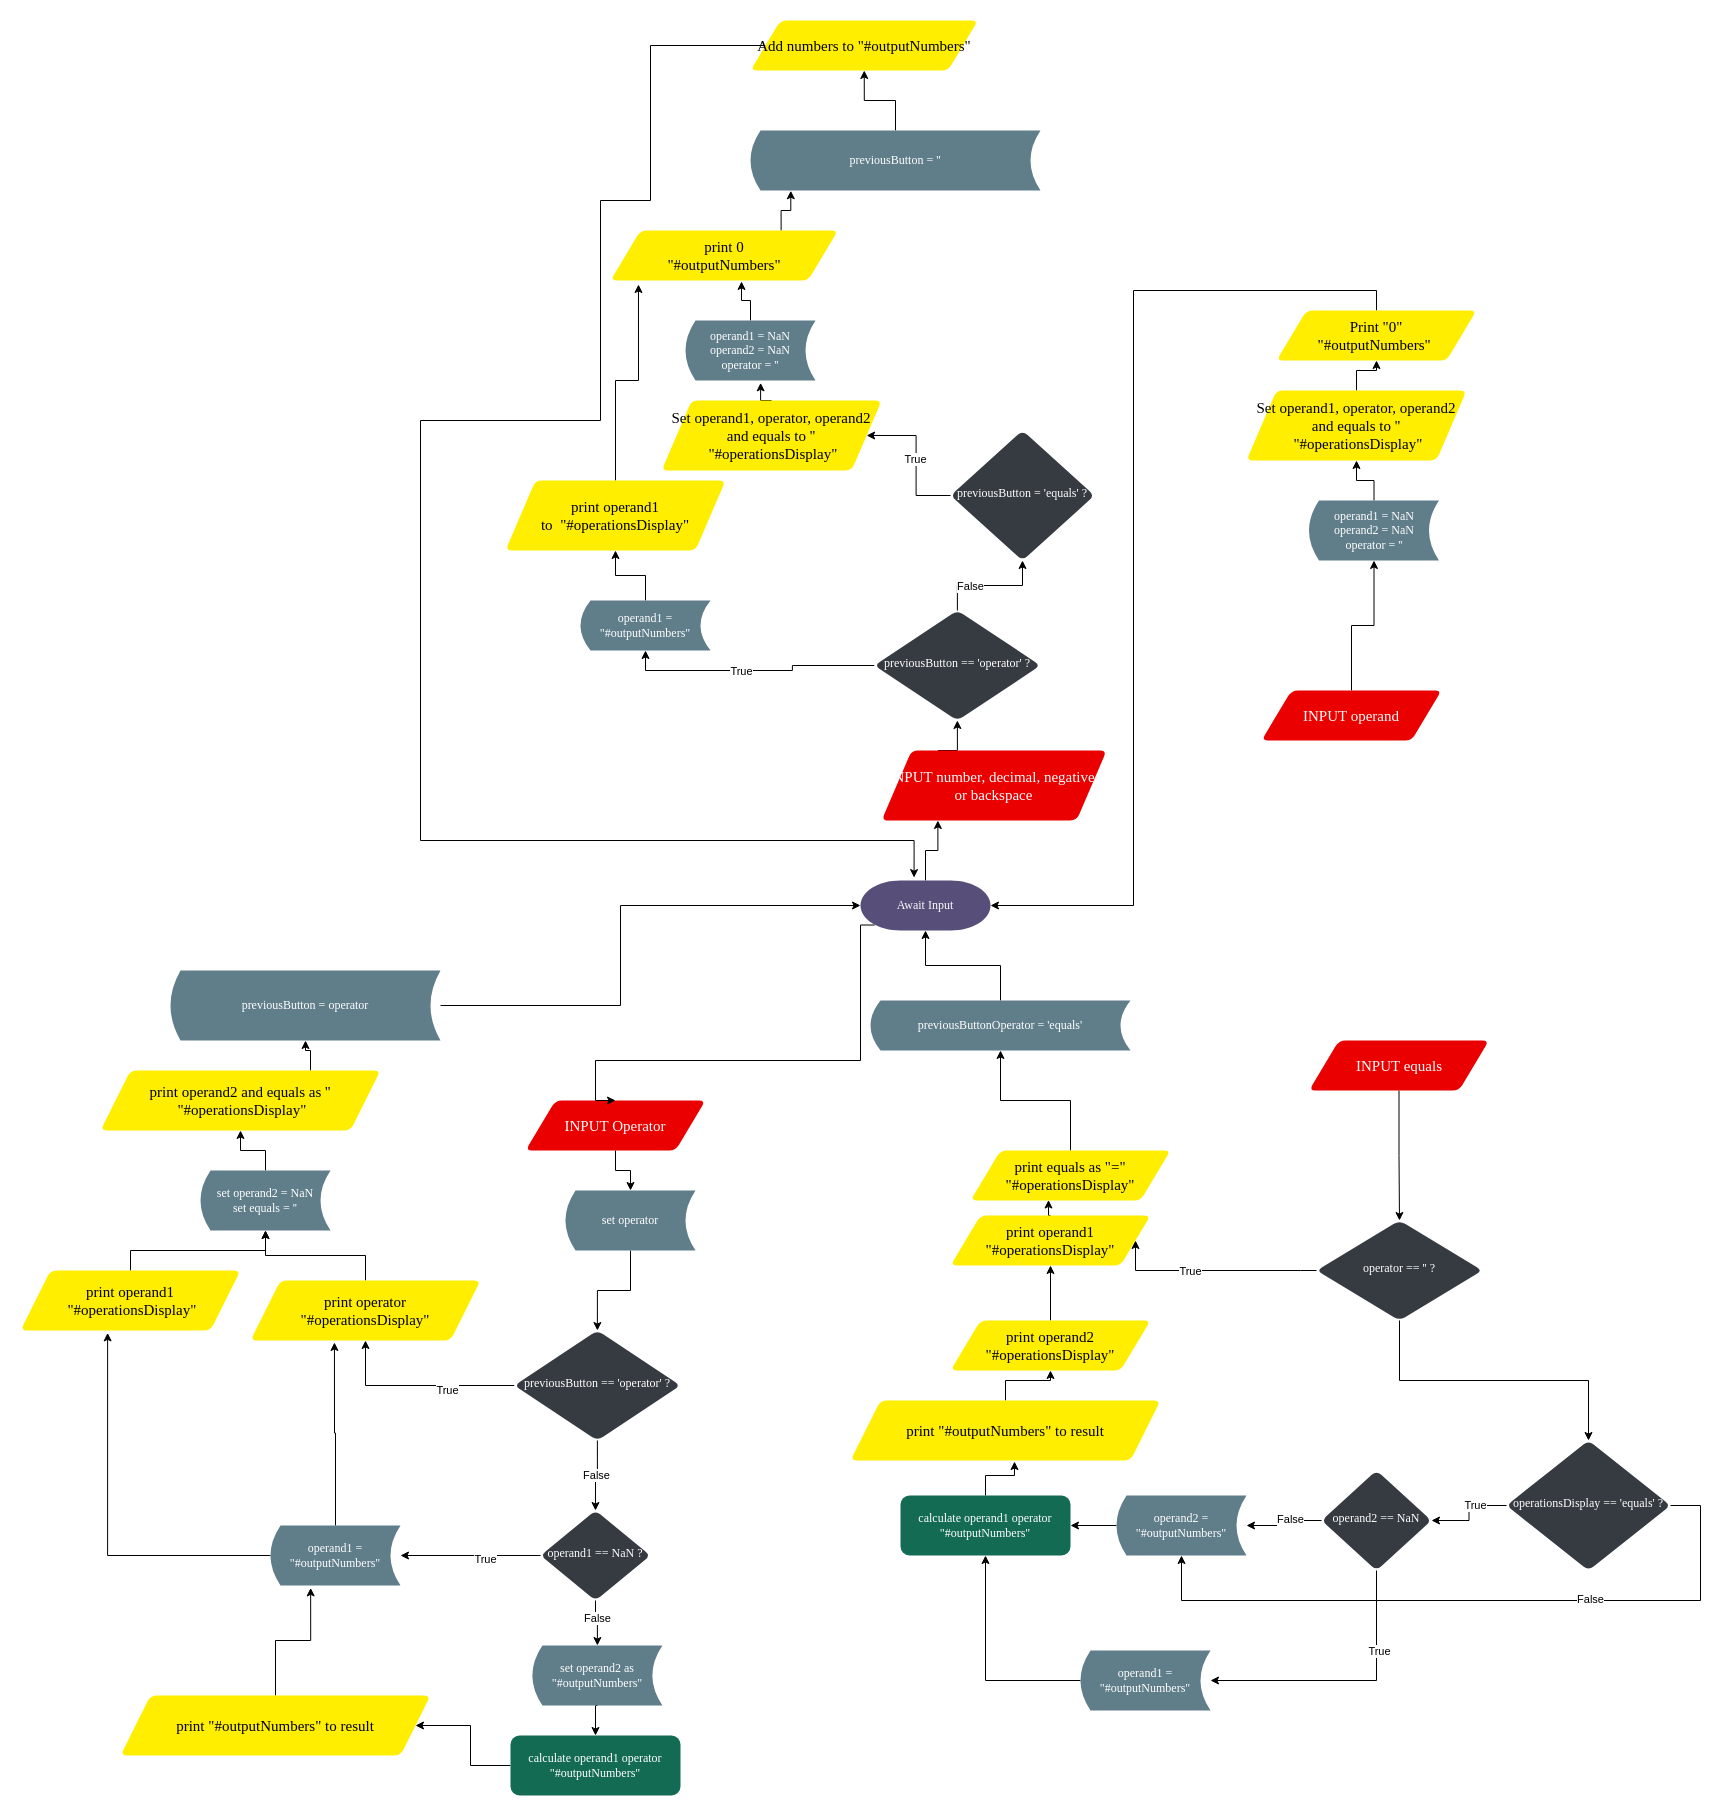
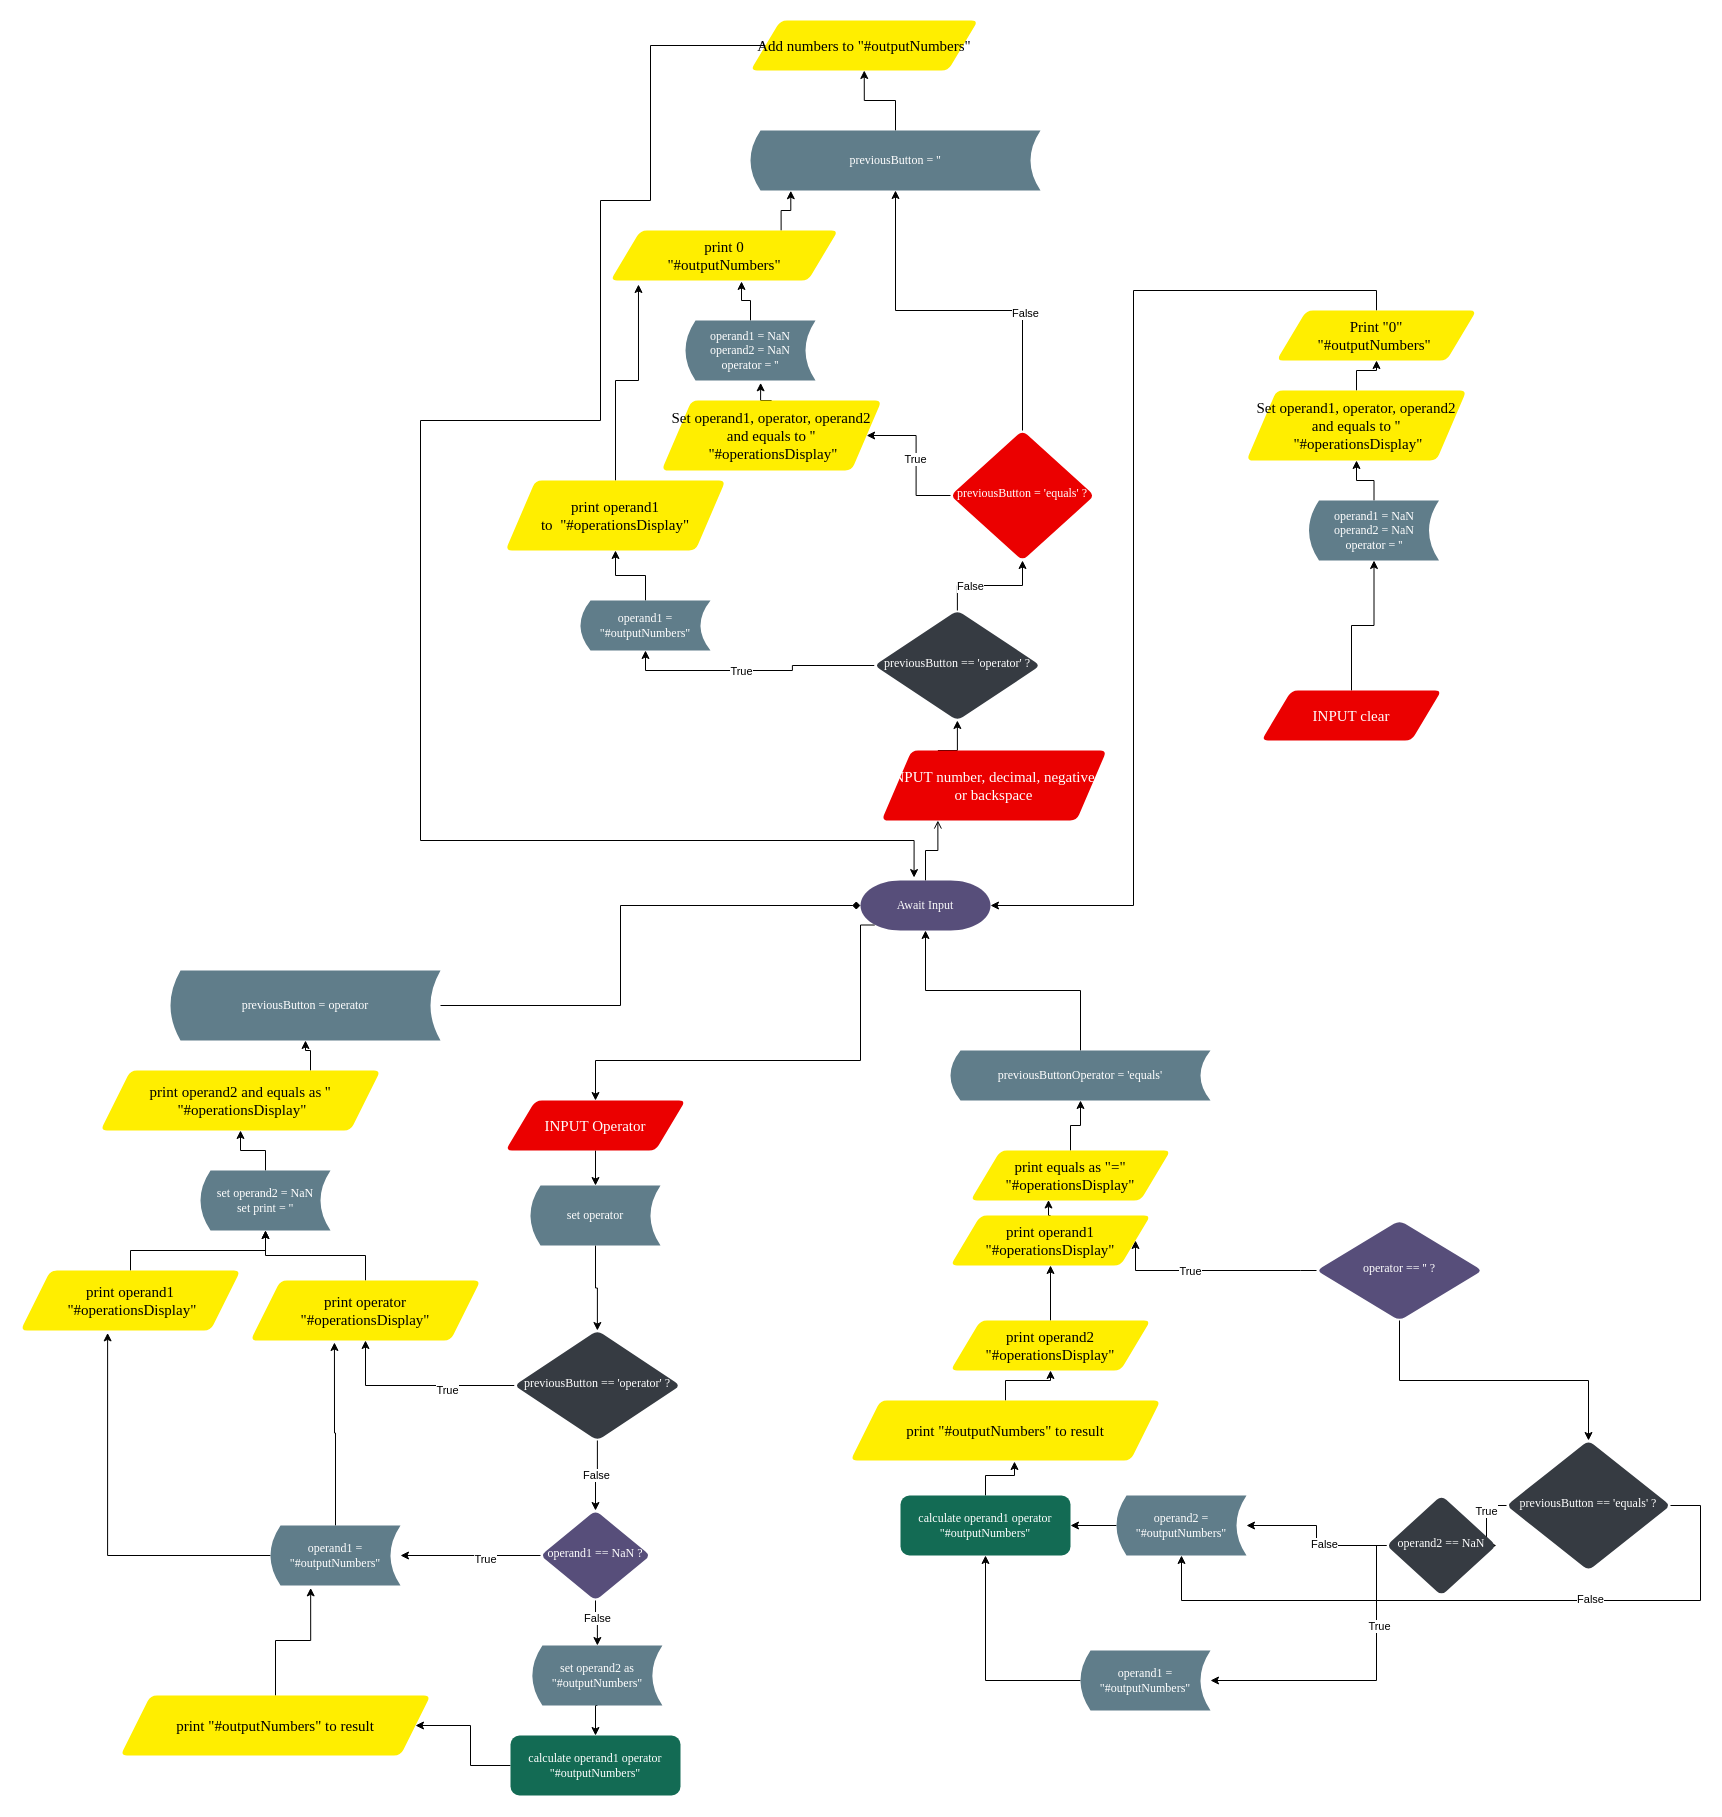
edge "previousButton = 'equals' ?" -> "previousButton = ''": added, label "False"
node "previousButton = 'equals' ?": fillcolor #363b42 -> #eb0000
node "INPUT operand": label "INPUT operand" -> "INPUT clear"
edge "Await Input" -> "INPUT number, decimal, negative, or backspace": arrowhead classic -> open
edge "previousButton = operator" -> "Await Input": arrowhead classic -> diamond
node "previousButtonOperator = 'equals'": moved (1001, 1026) -> (1081, 1076)
node "INPUT equals": removed
node "INPUT Operator": moved (616, 1126) -> (596, 1126)
edge "INPUT equals" -> "operator == '' ?": removed
node "set operand2 = NaN set equals = ''": label "set operand2 = NaN set equals = ''" -> "set operand2 = NaN set print = ''"
node "set operator": moved (631, 1221) -> (596, 1216)
node "operator == '' ?": fillcolor #363b42 -> #574e7a
node "operationsDisplay == 'equals' ?": label "operationsDisplay == 'equals' ?" -> "previousButton == 'equals' ?"
node "operand2 == NaN": moved (1377, 1521) -> (1442, 1546)
node "operand1 == NaN ?": fillcolor #363b42 -> #574e7a
